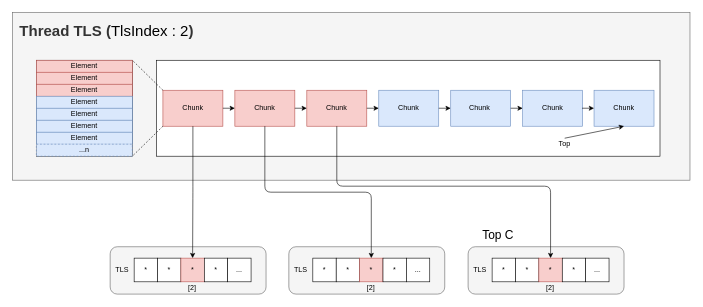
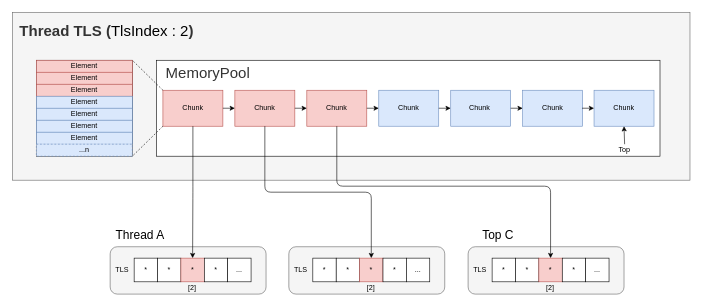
node "MemoryPool": added
node "Top": moved (565, 144) -> (625, 150)
node "Thread A": added
